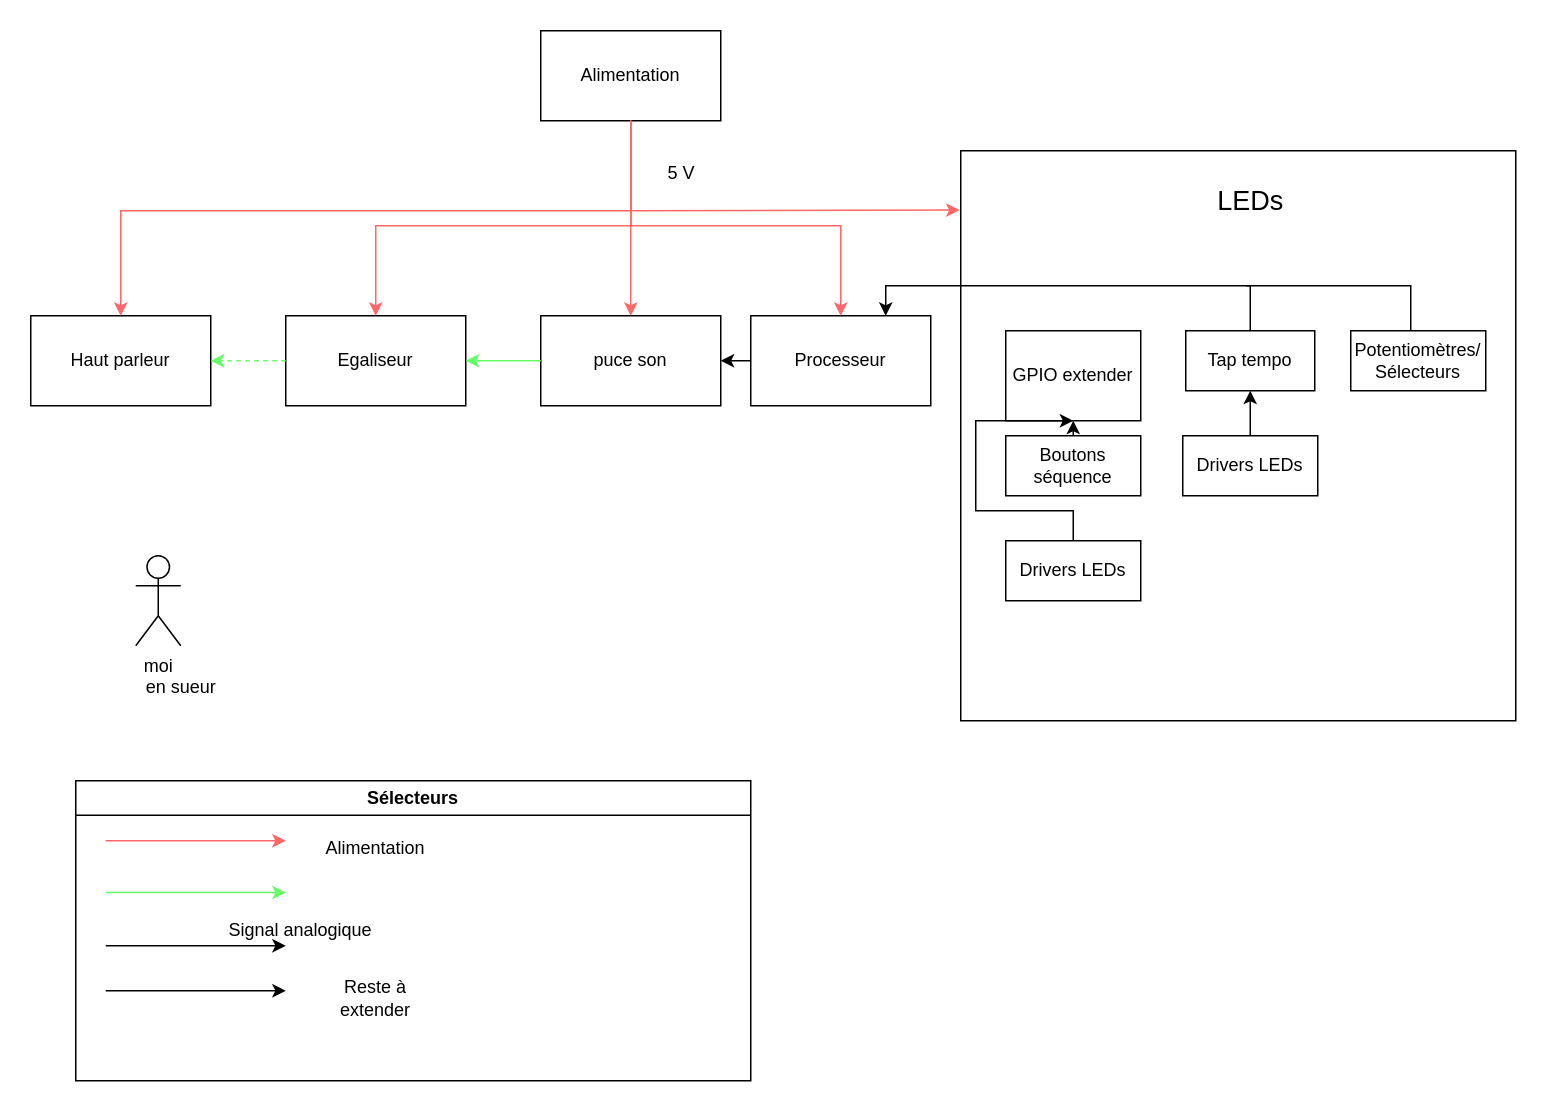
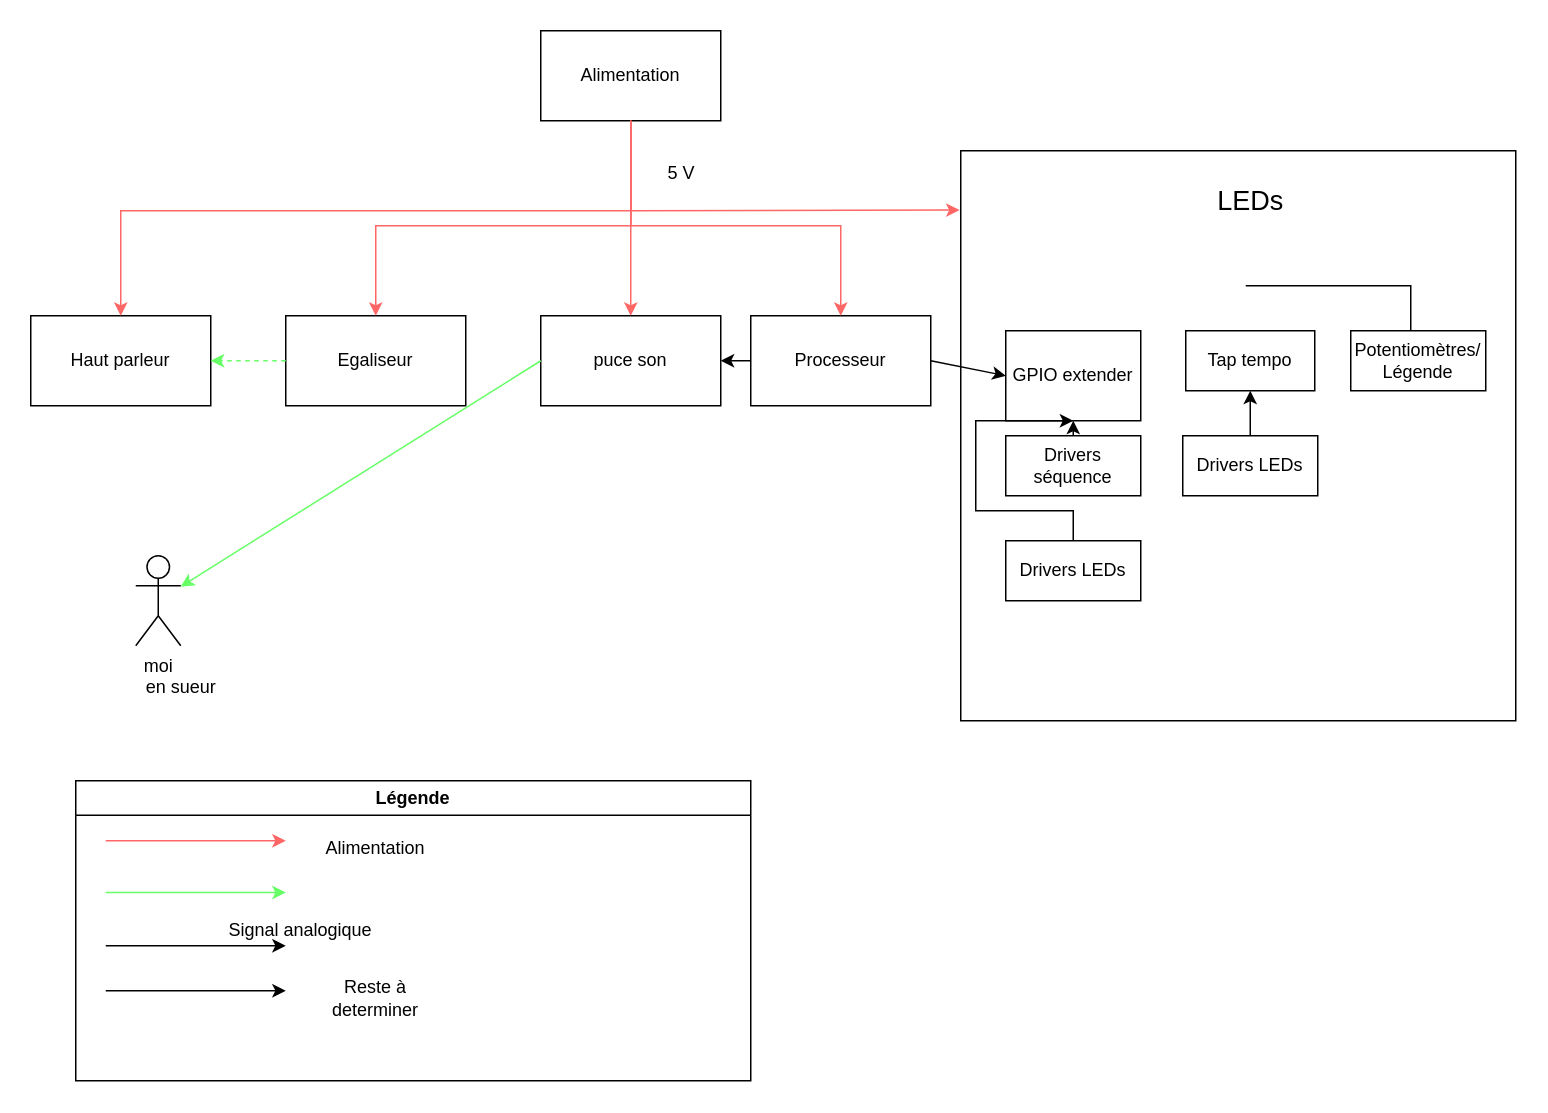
edge "Tap tempo" -> "Processeur": removed
edge "puce son" -> "Egaliseur": now "puce son" -> "moi"
node "Potentiomètres/ Sélecteurs": label "Potentiomètres/ Sélecteurs" -> "Potentiomètres/ Légende"
edge "Processeur" -> "GPIO extender": added
node "Boutons séquence": label "Boutons séquence" -> "Drivers séquence"
node "Sélecteurs": label "Sélecteurs" -> "Légende"
node "Reste à extender": label "Reste à extender" -> "Reste à determiner"
